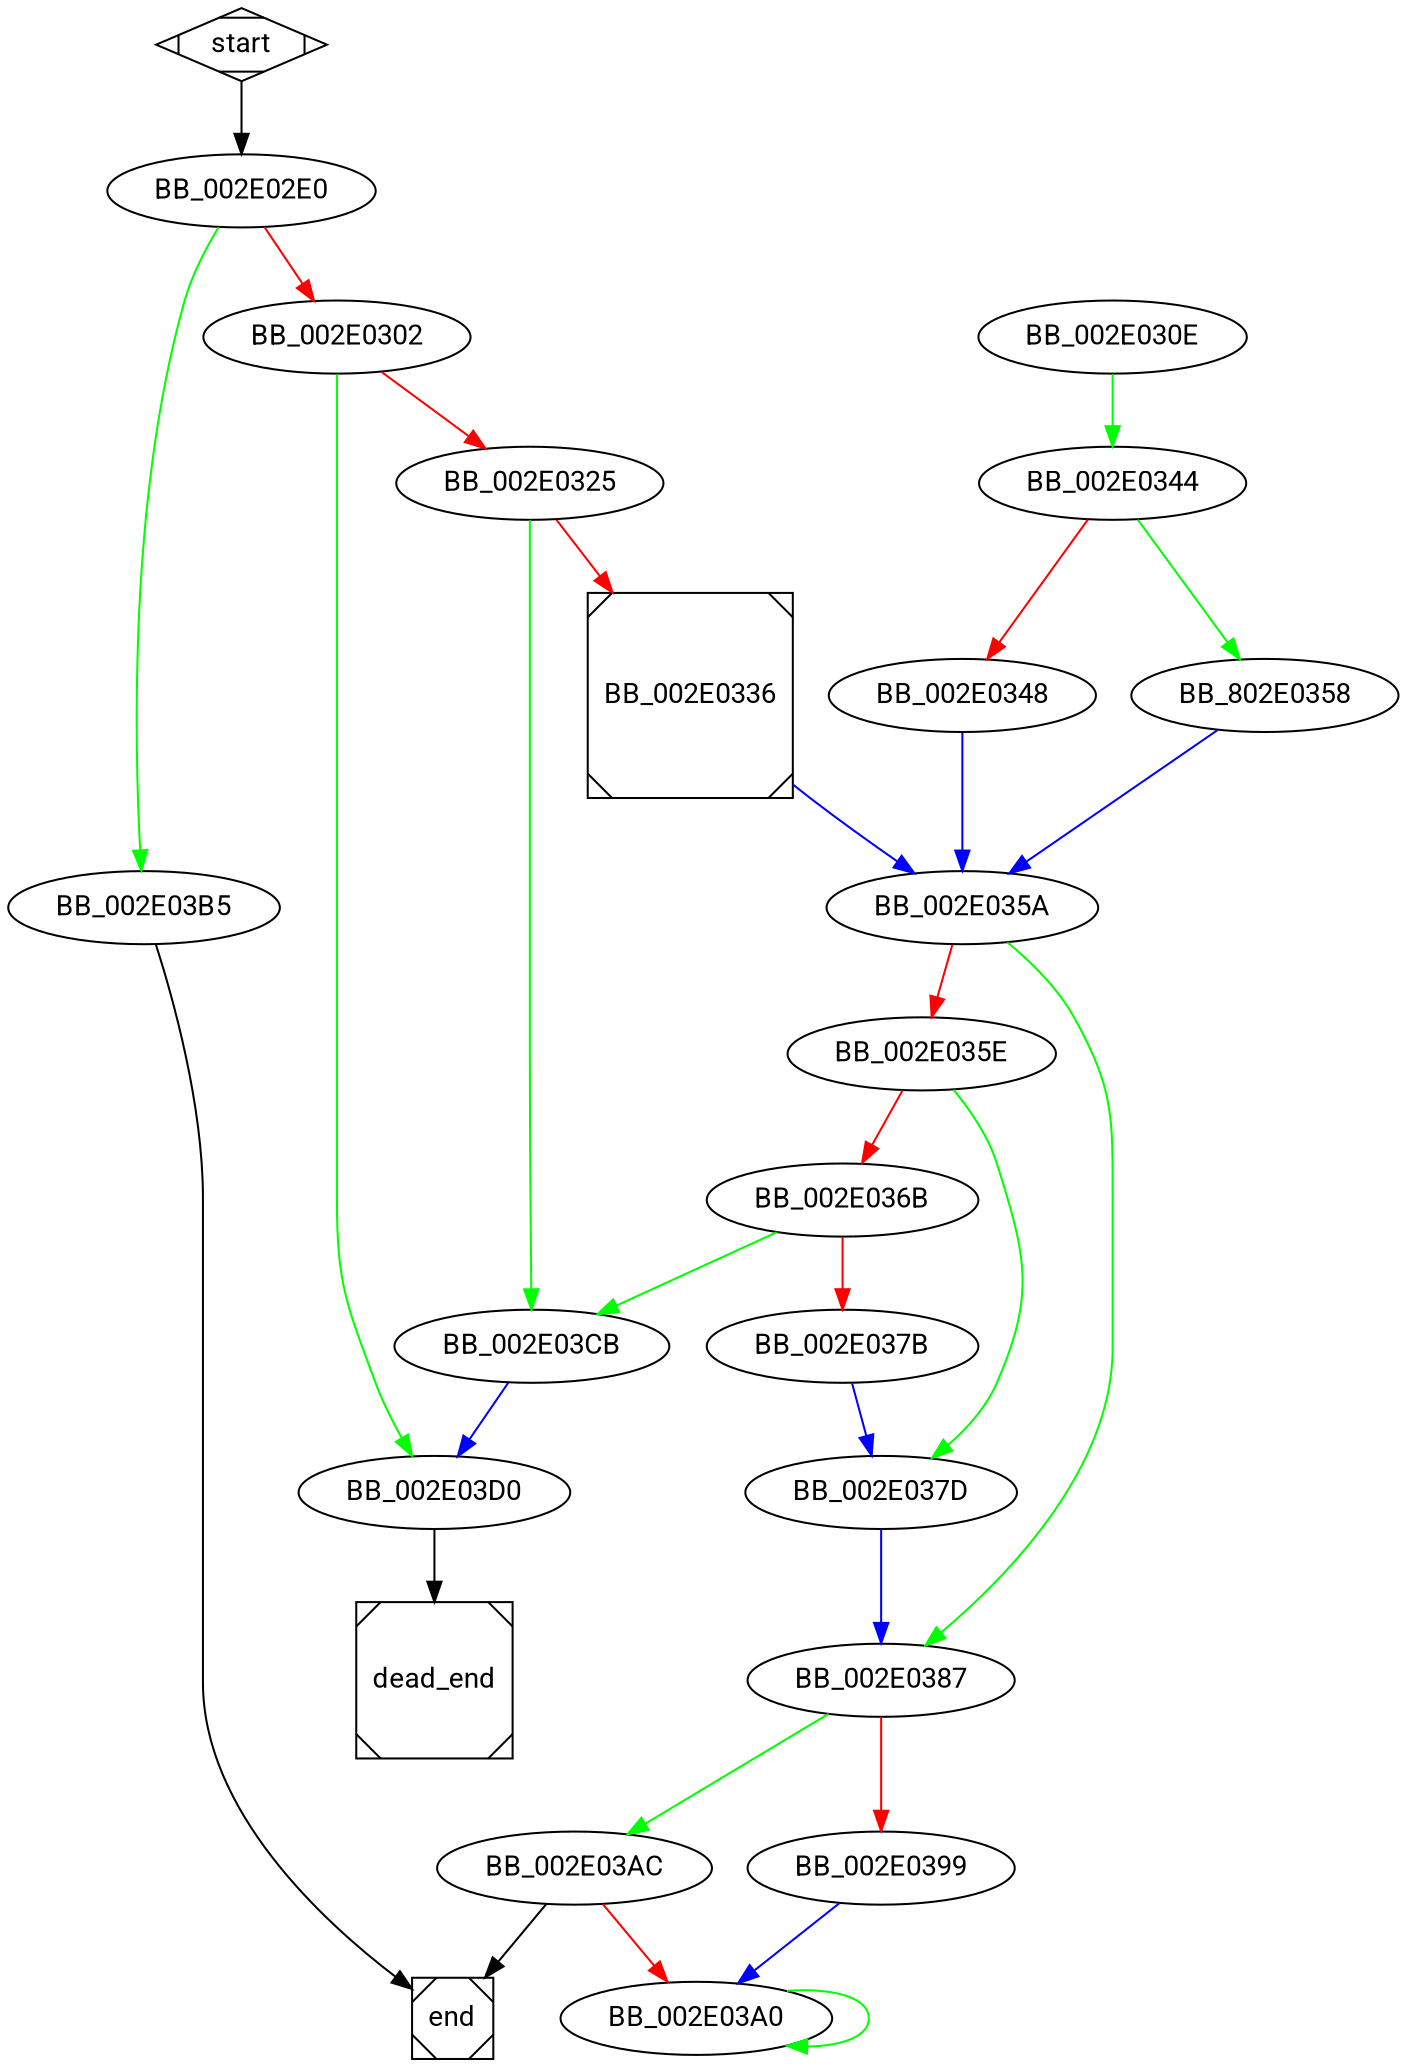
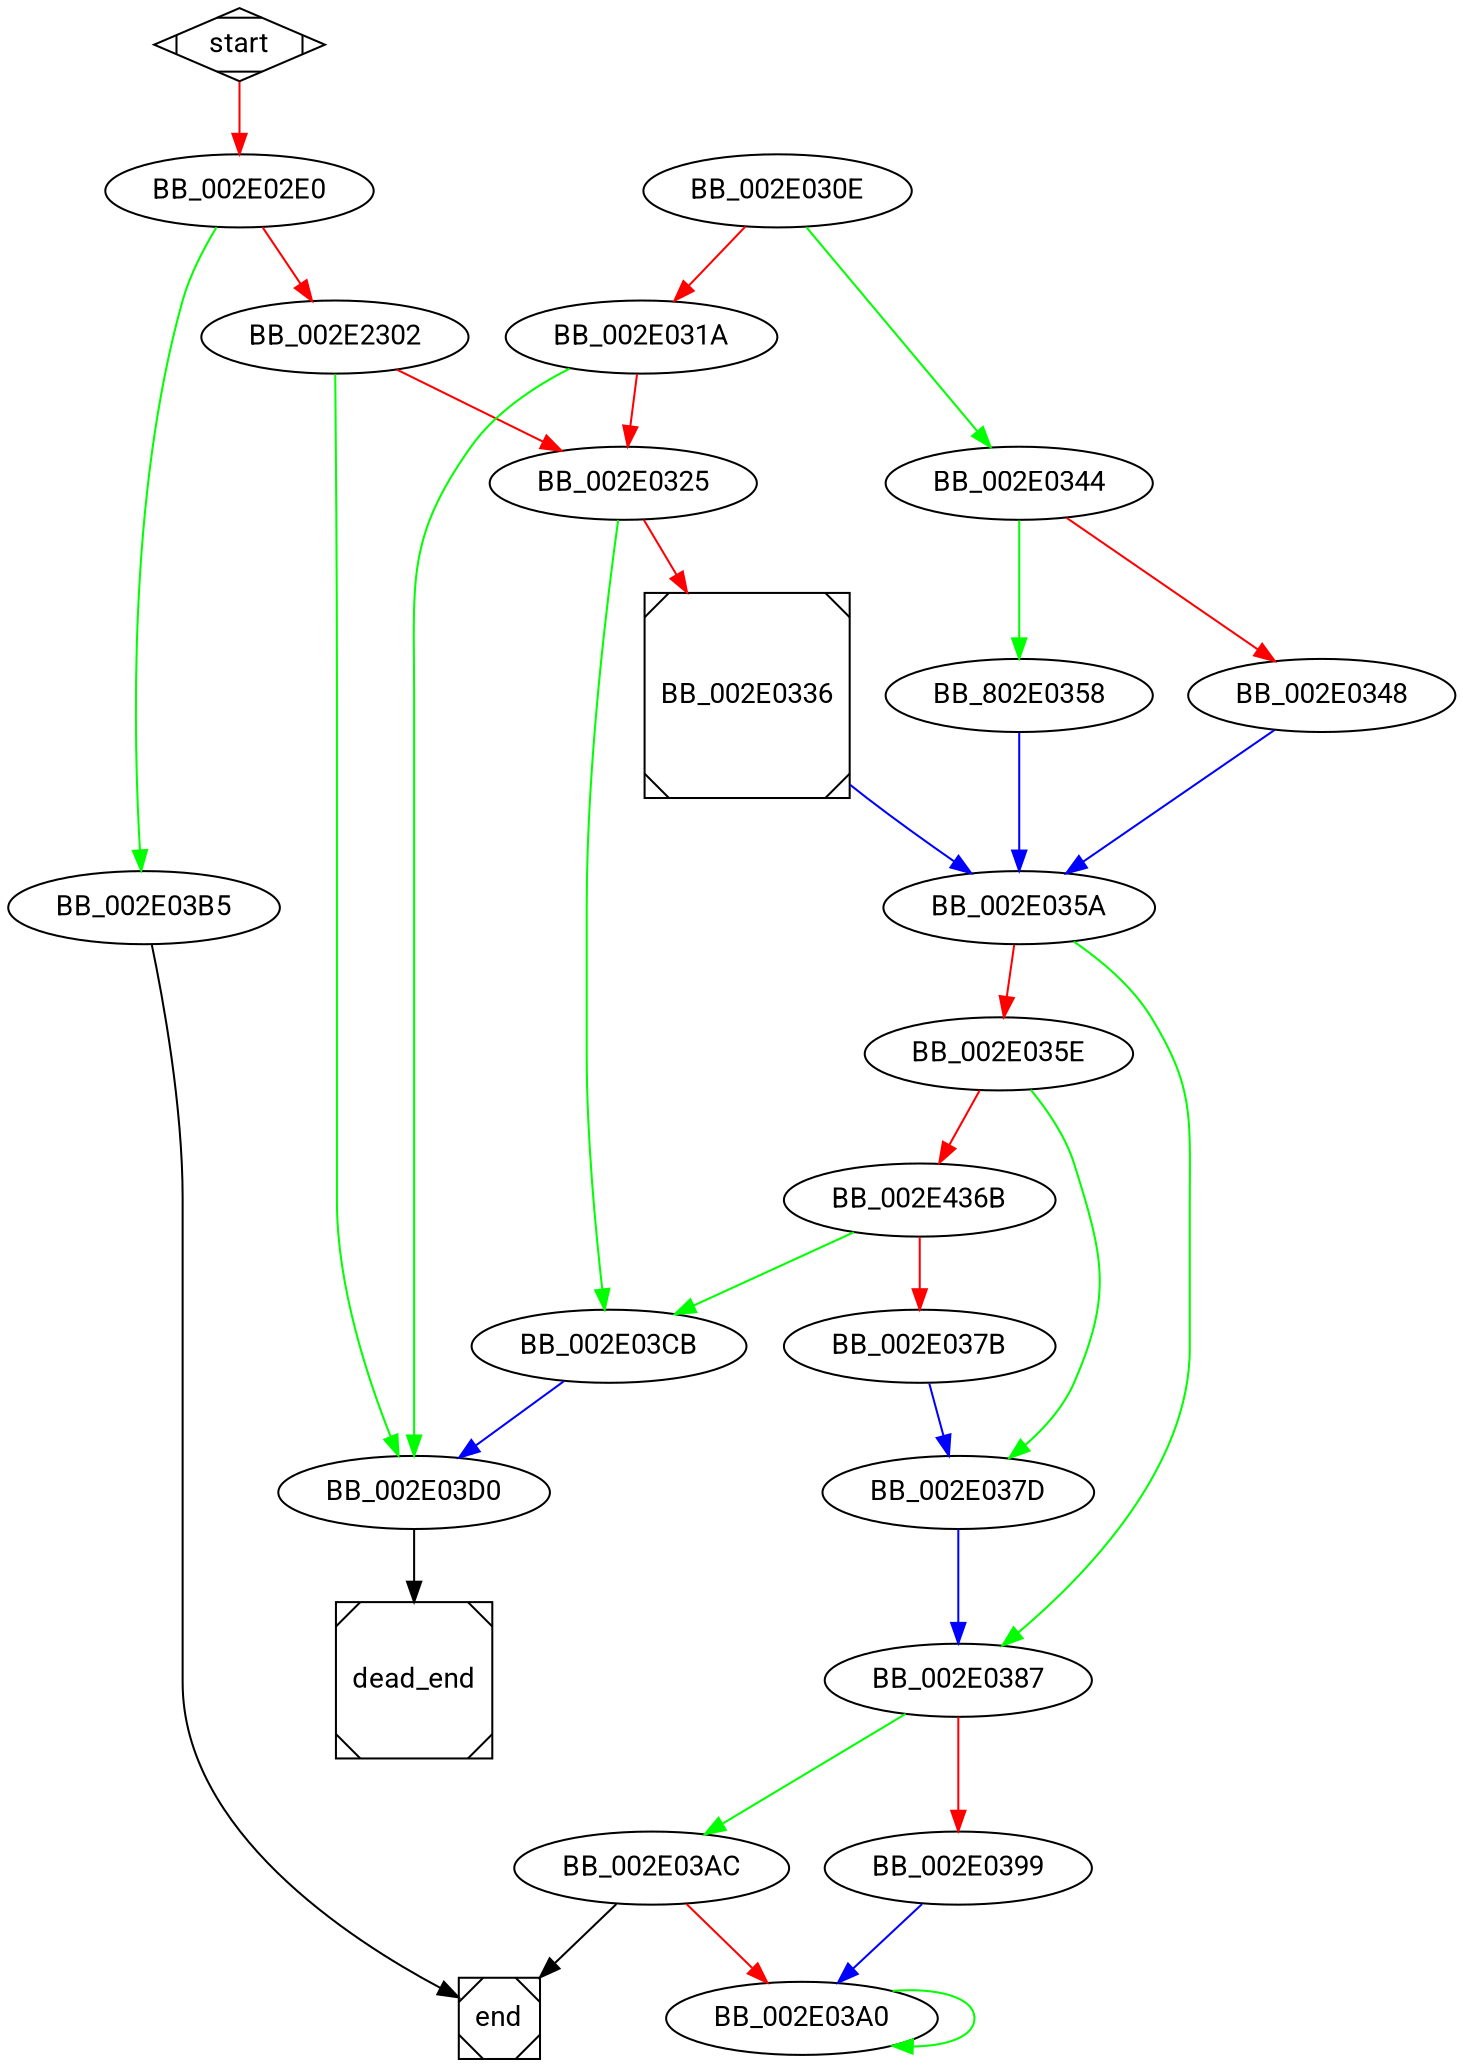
edge "start" -> "BB_002E02E0": color black -> red
node "BB_002E0302": label "BB_002E0302" -> "BB_002E2302"
node "BB_002E031A": added
node "BB_002E036B": label "BB_002E036B" -> "BB_002E436B"
